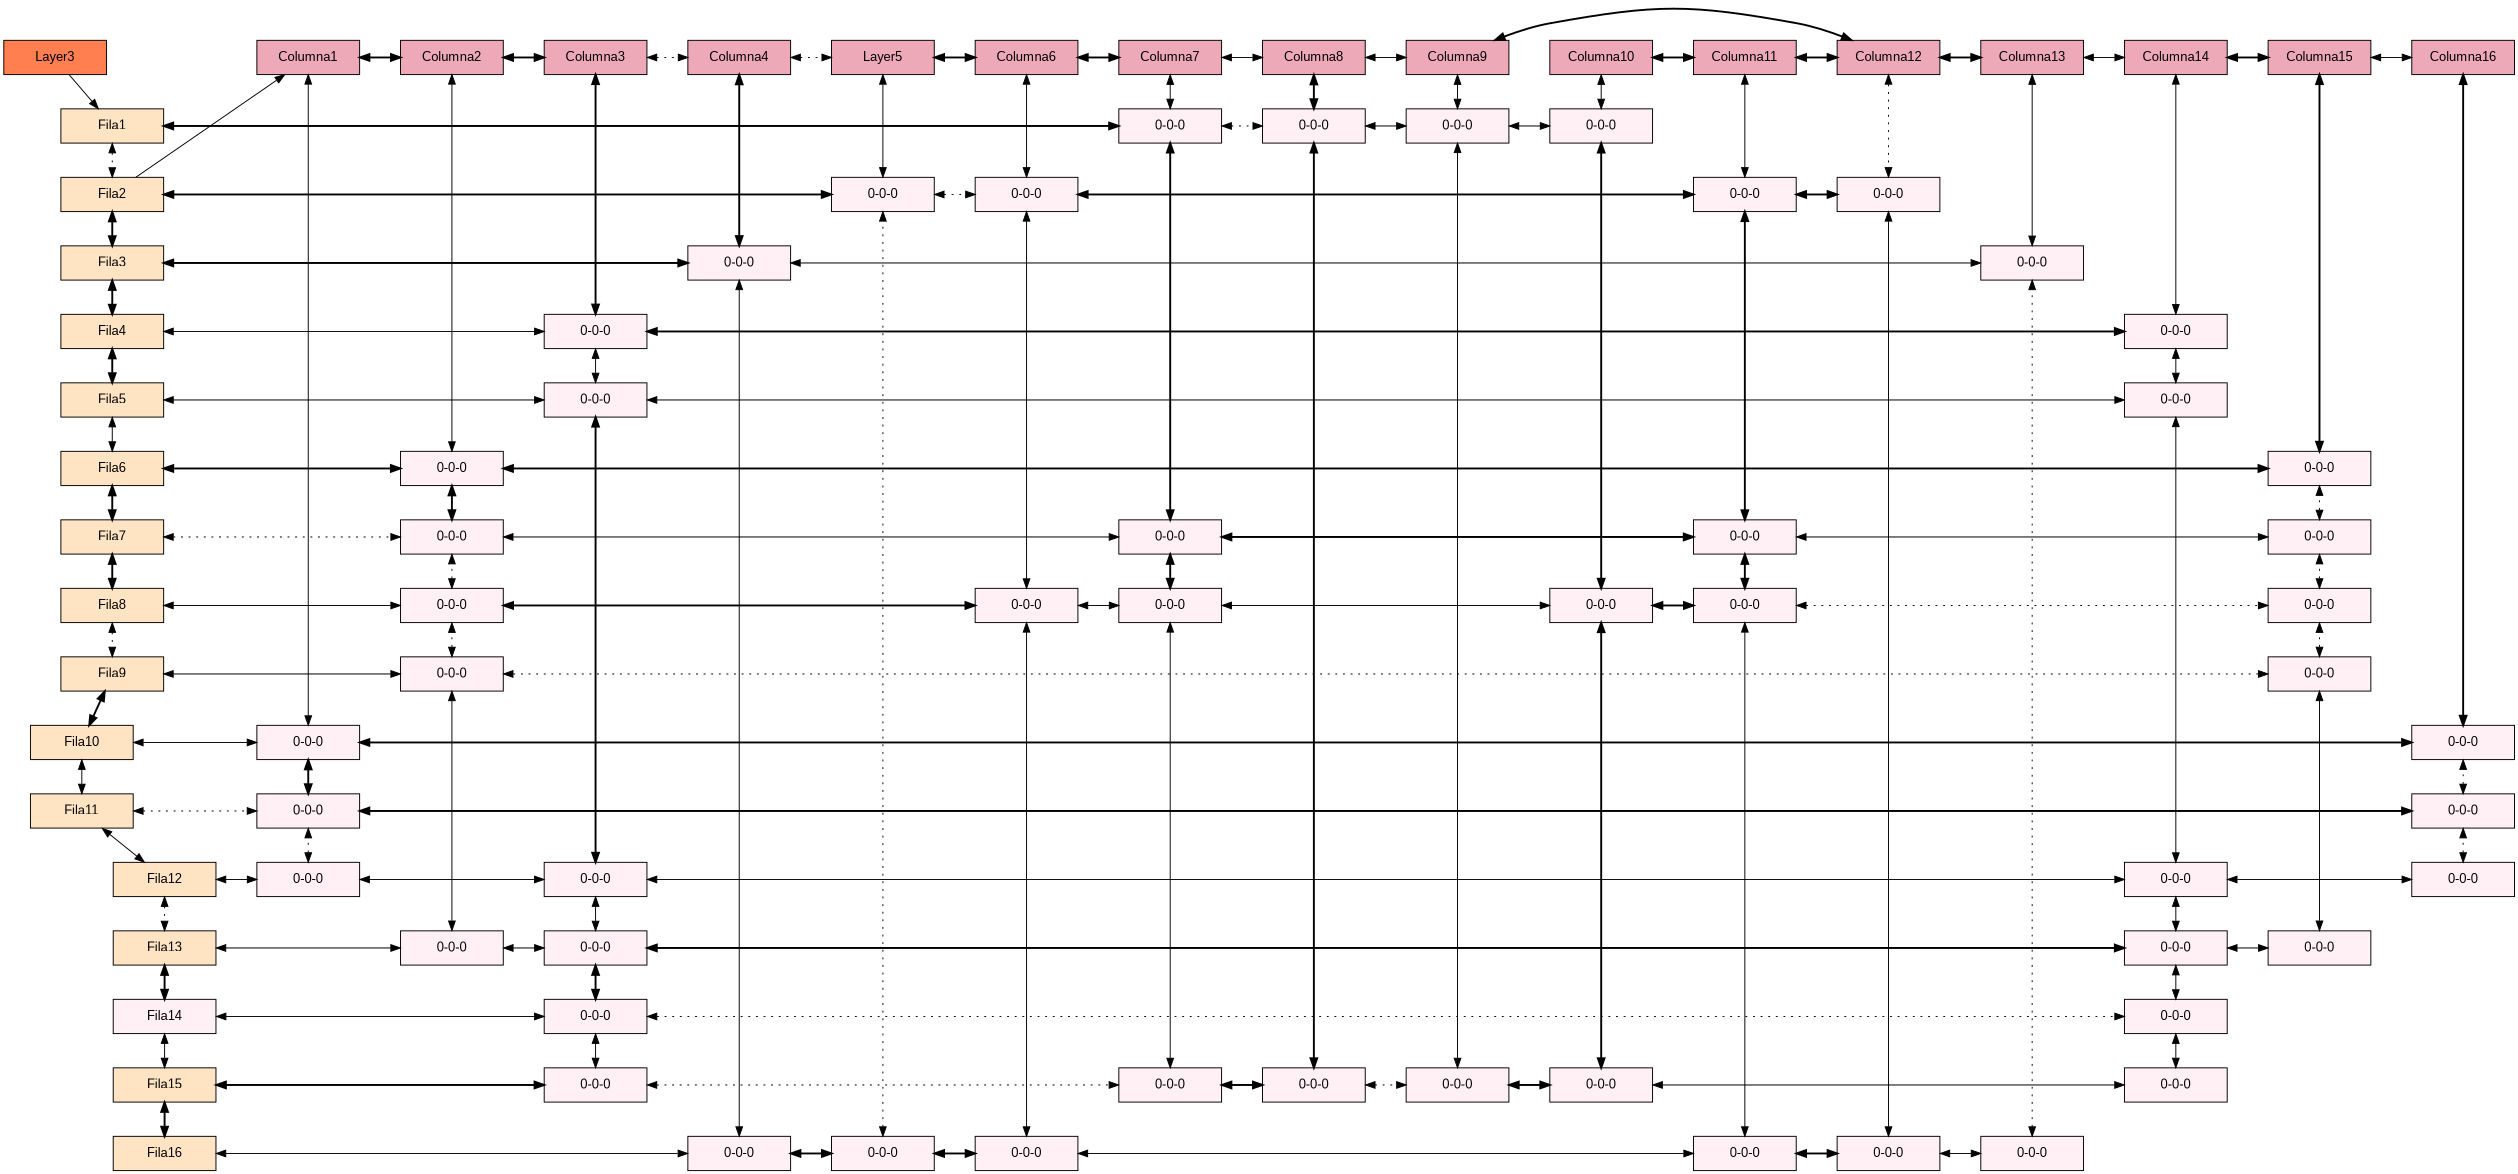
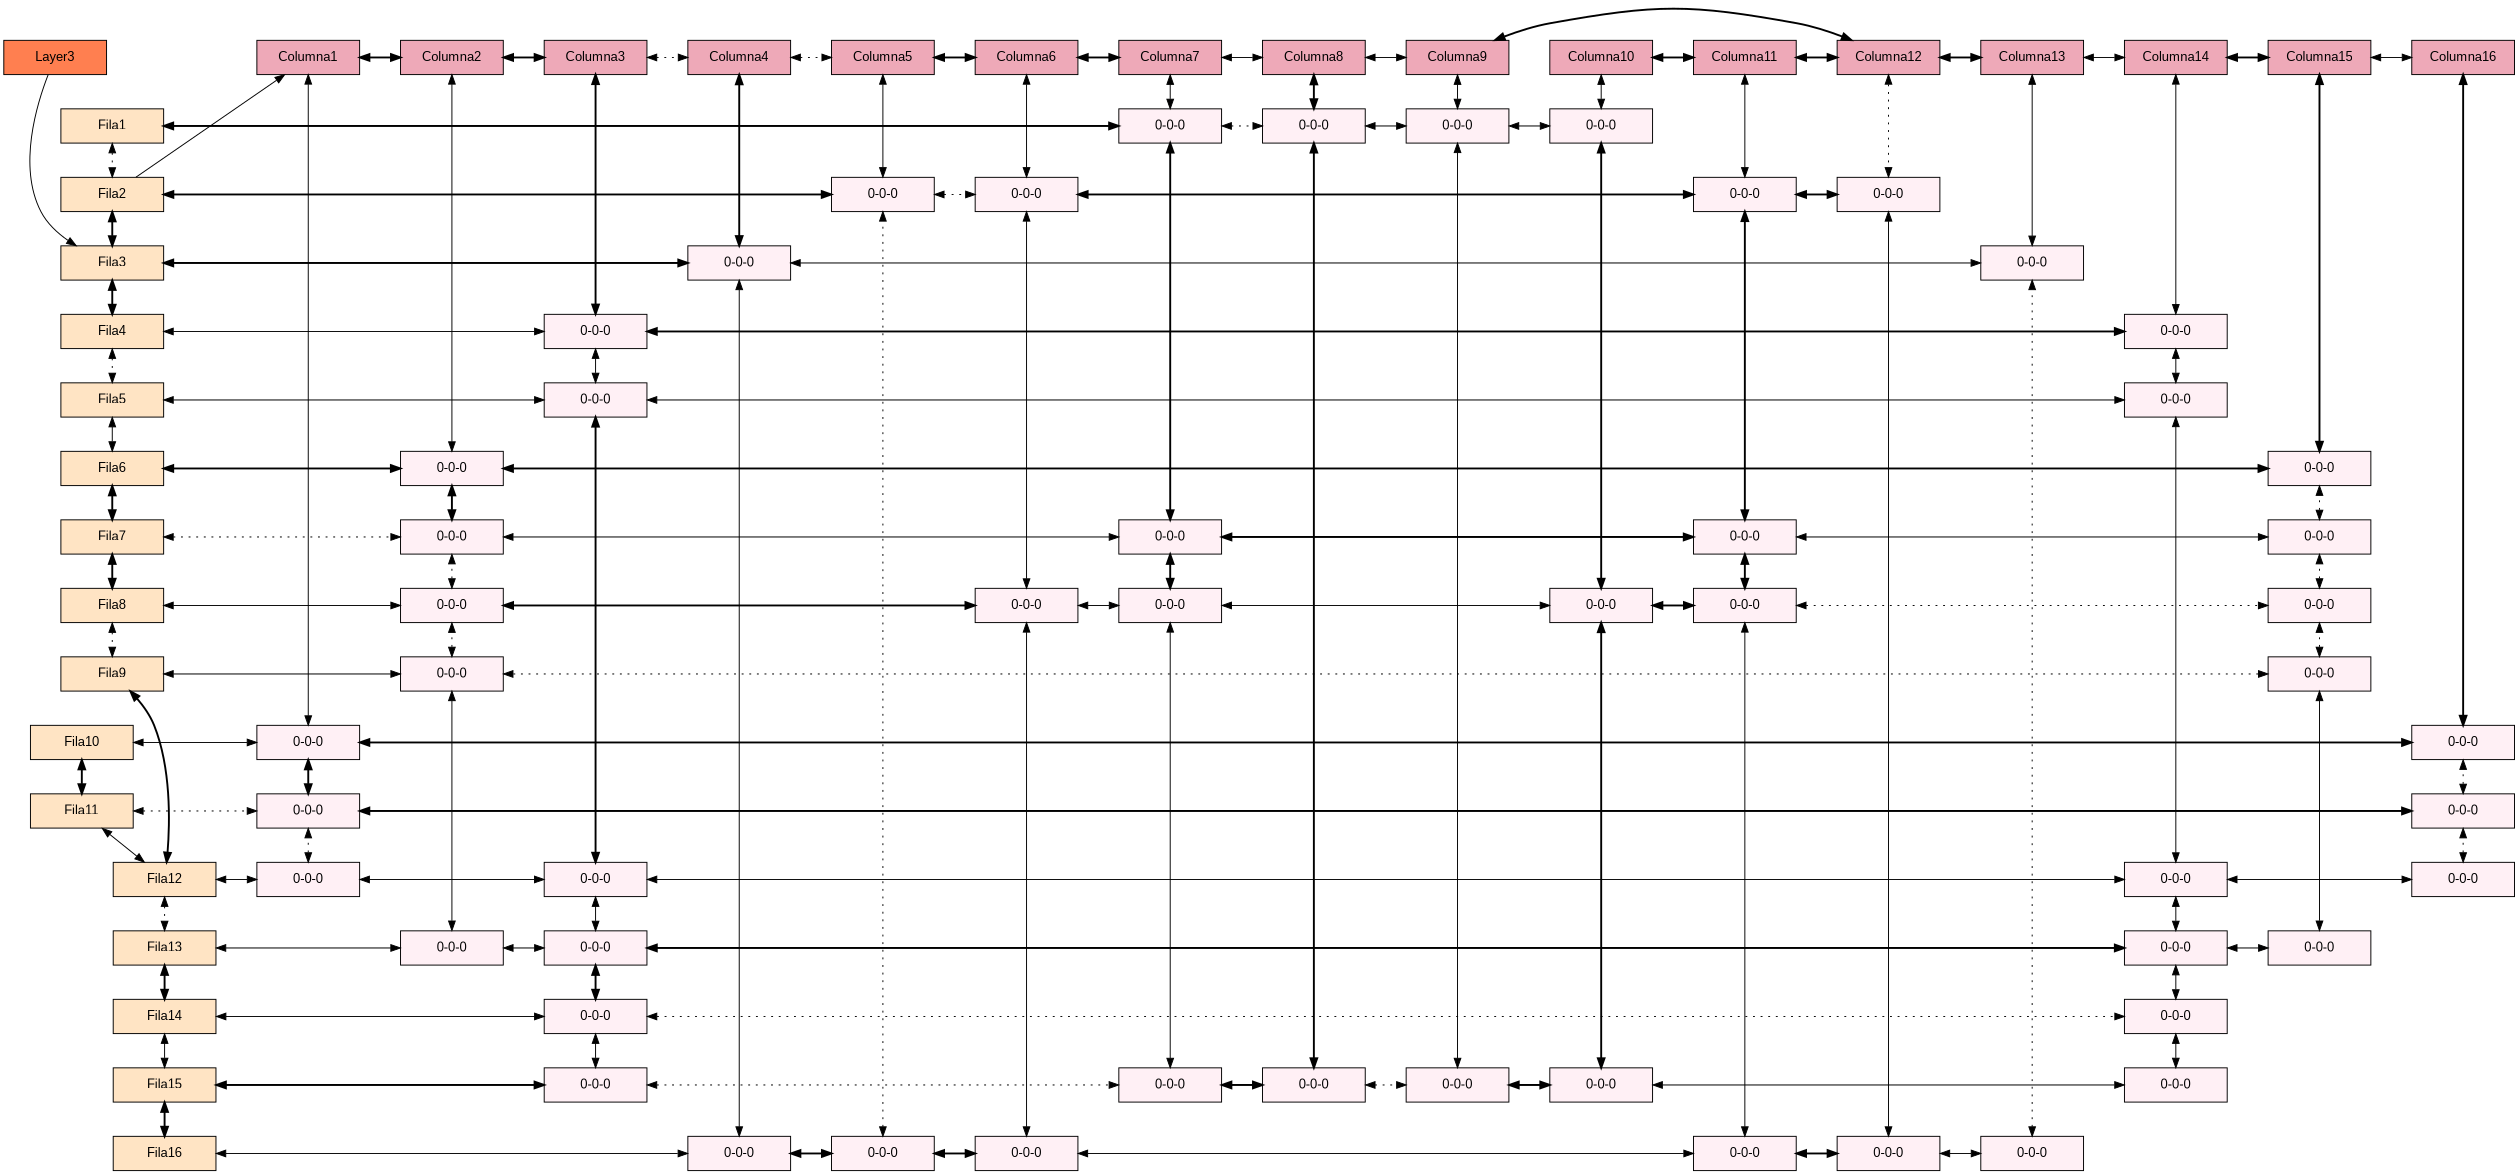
node "Layer5": label "Layer5" -> "Columna5"
edge "Layer3" -> "Fila1": now "Layer3" -> "Fila3"
edge "Fila4" -- "Fila5": style bold -> dotted
edge "Fila9" -- "Fila10": now "Fila9" -- "Fila12"
edge "Fila10" -- "Fila11": style solid -> bold
node "Fila14": fillcolor lavenderblush1 -> bisque1
